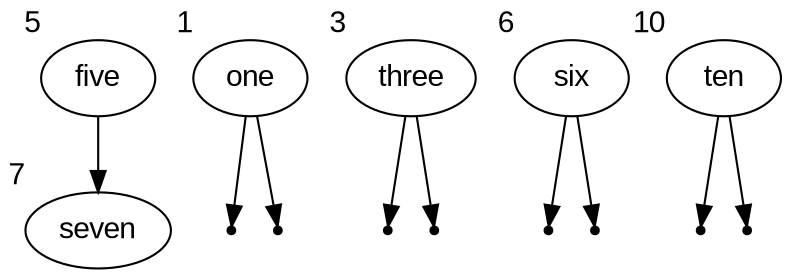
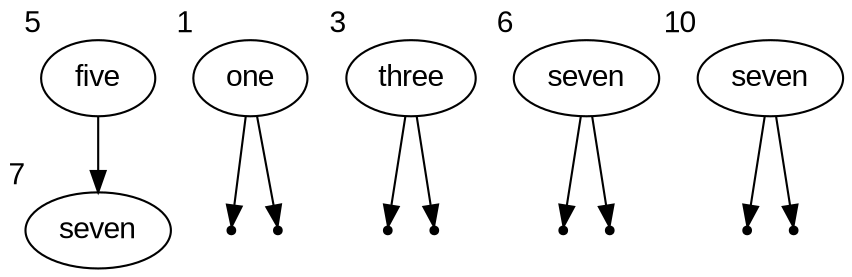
node "six 6": label "six 6" -> "seven 6"
node "ten 10": label "ten 10" -> "seven 10"
